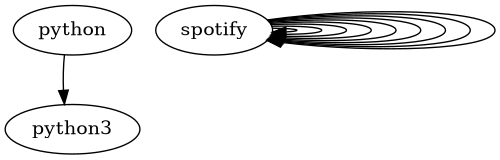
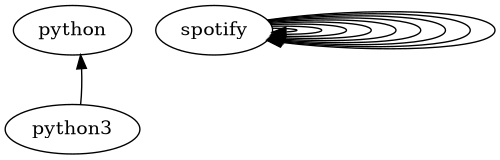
edge "python" -> "python3": reversed
